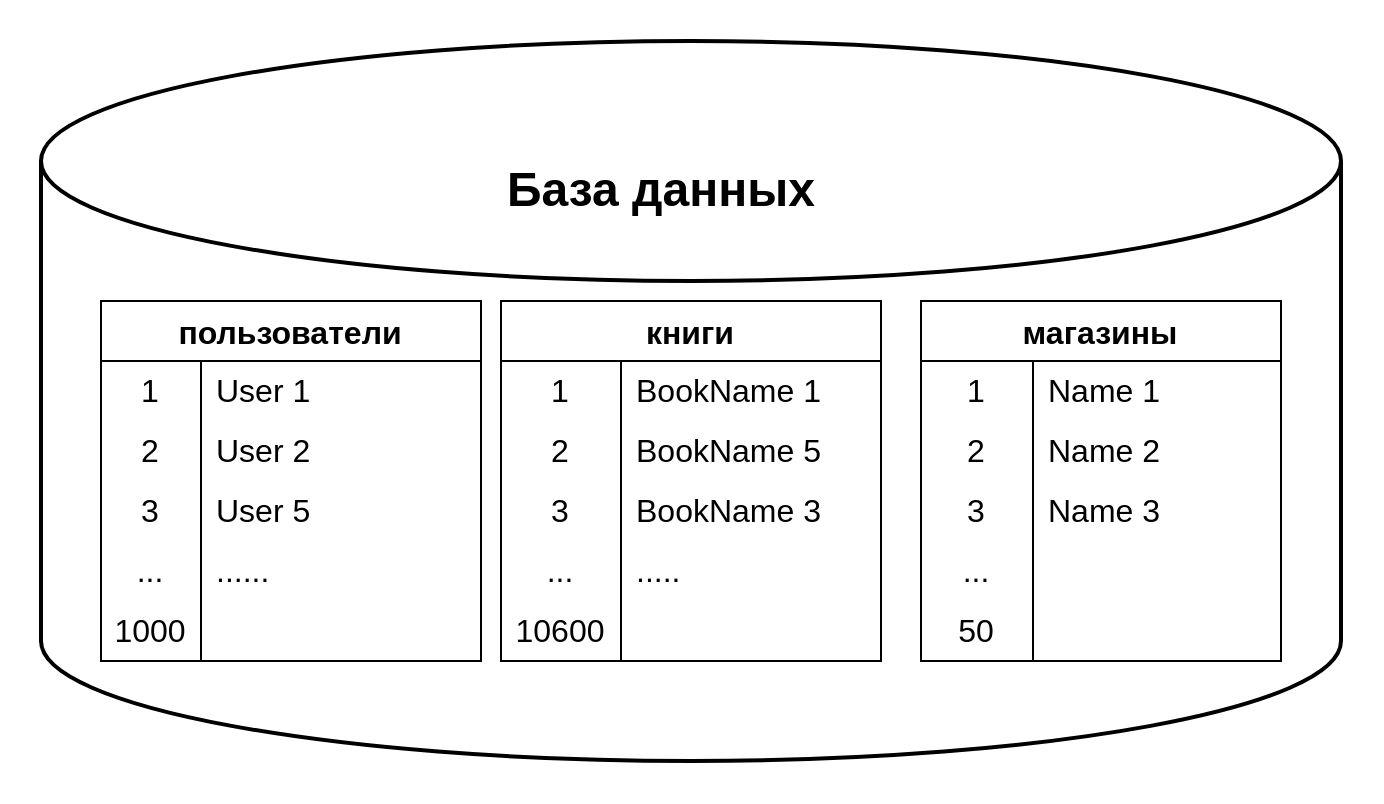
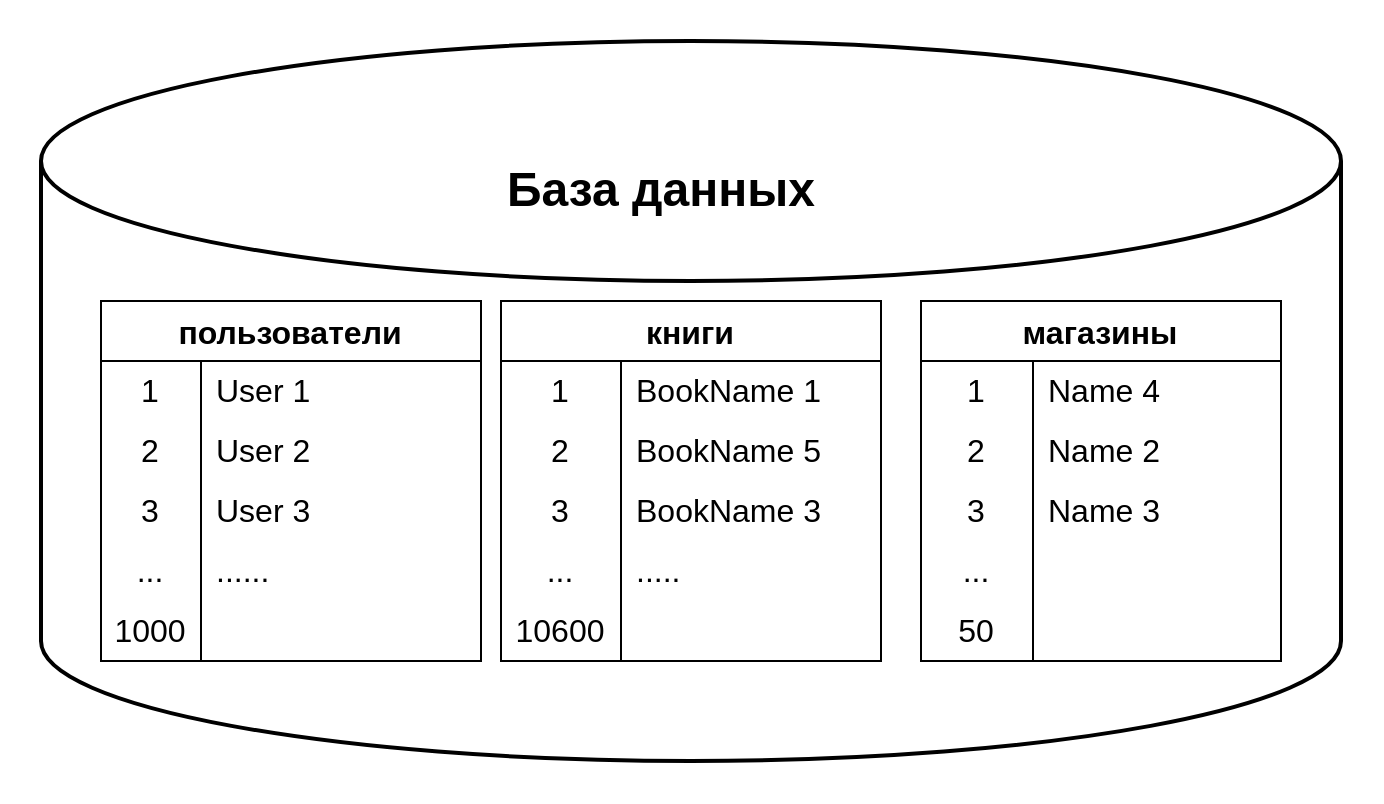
node "Name 1": label "Name 1" -> "Name 4"
node "User 5": label "User 5" -> "User 3"
